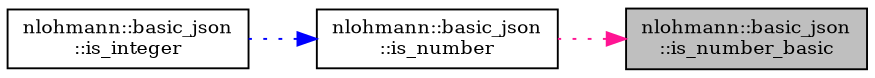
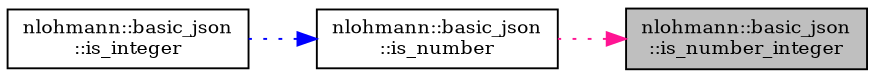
node "nlohmann::basic_json ::is_number_basic": label "nlohmann::basic_json ::is_number_basic" -> "nlohmann::basic_json ::is_number_integer"
